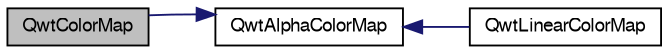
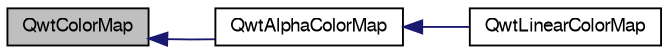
edge "QwtColorMap" -> "QwtAlphaColorMap": reversed
